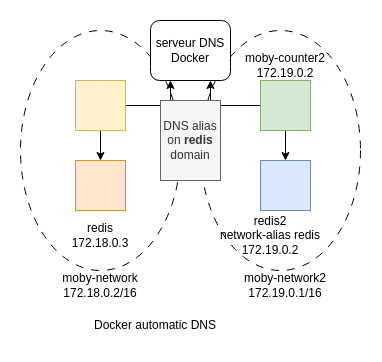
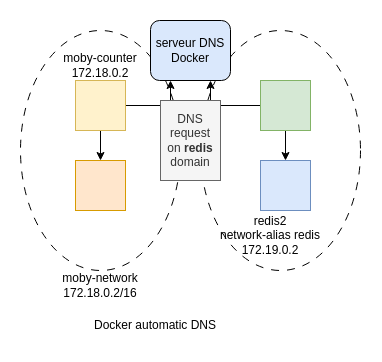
node "serveur DNS Docker": fillcolor #ffffff -> #dae8fc
node "moby-counter 172.18.0.2": added
node "moby-counter2 172.19.0.2": removed
node "DNS alias on redis domain": label "DNS alias on redis domain" -> "DNS request on redis domain"
node "redis 172.18.0.3": removed
node "moby-network2 172.19.0.1/16": removed
